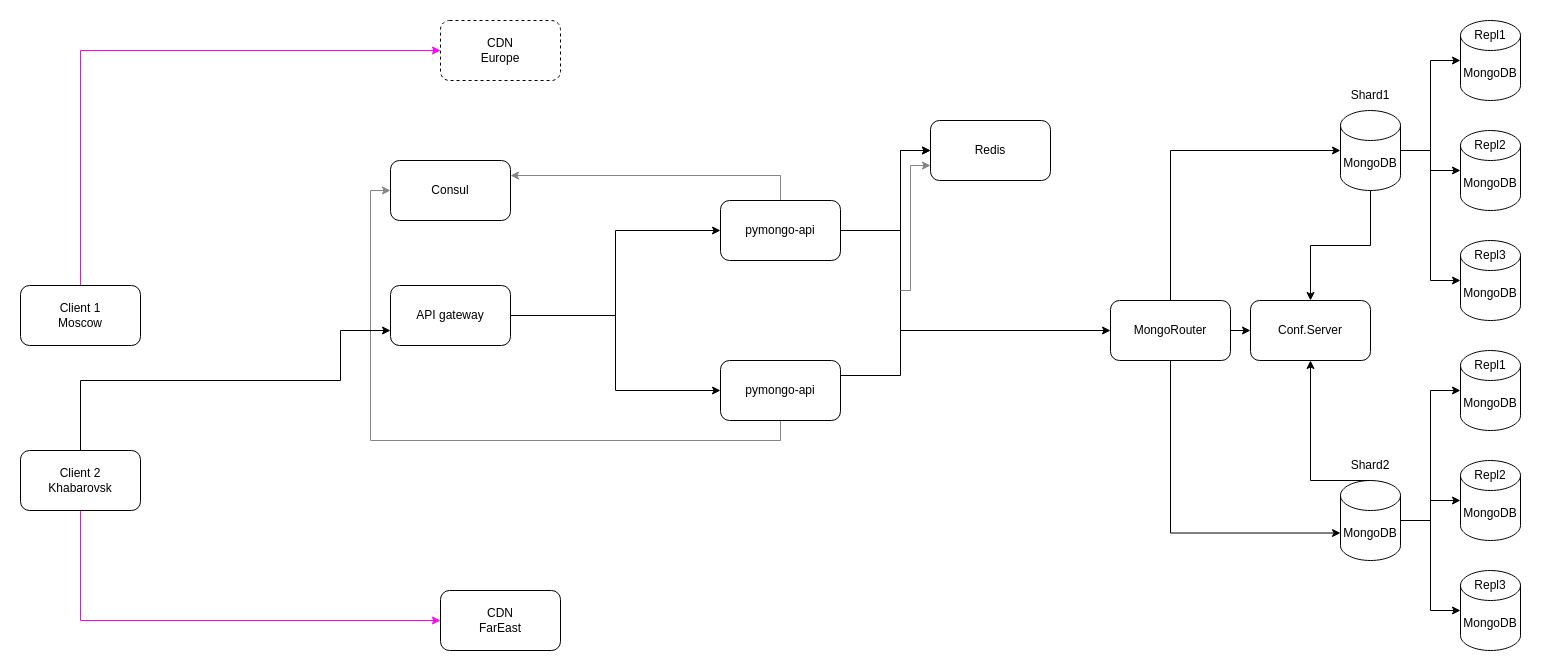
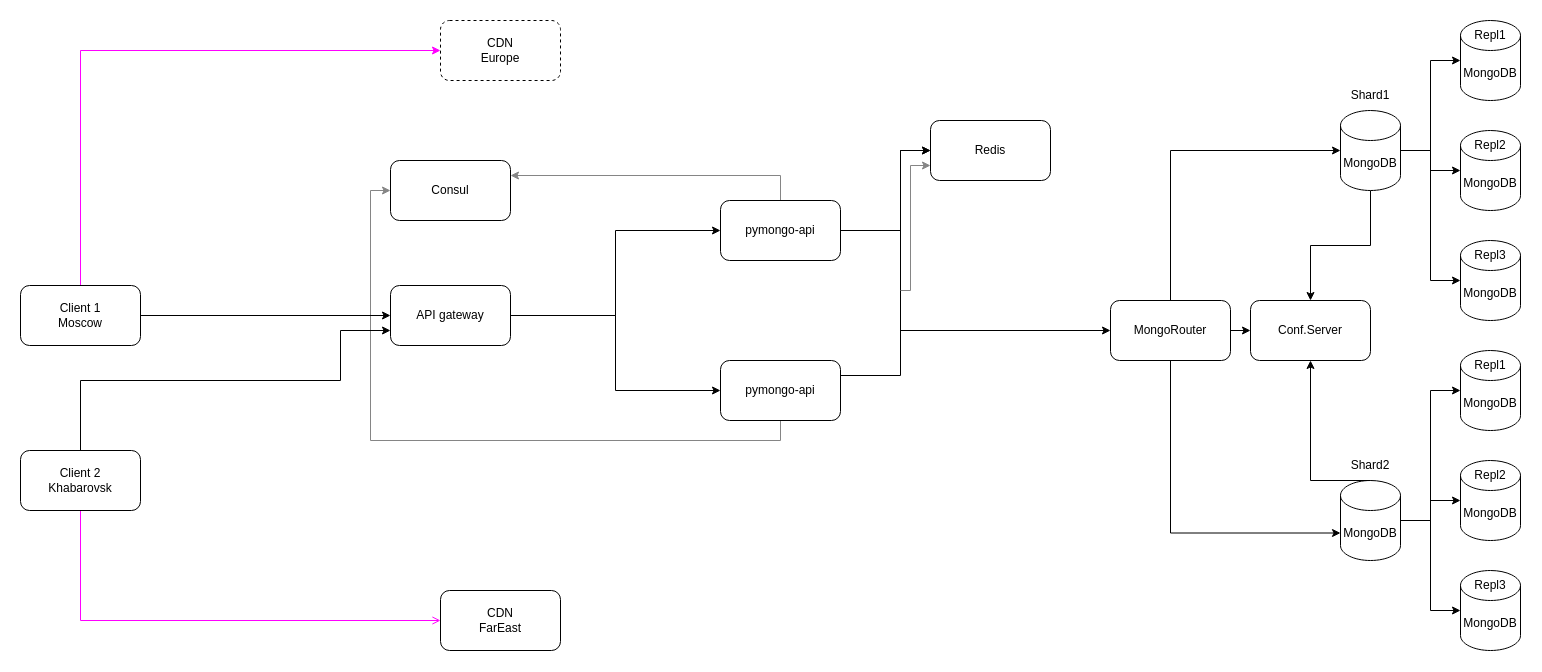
edge "Client 1 Moscow" -> "API gateway": added
edge "Client 2 Khabarovsk" -> "CDN FarEast": arrowhead classic -> open
